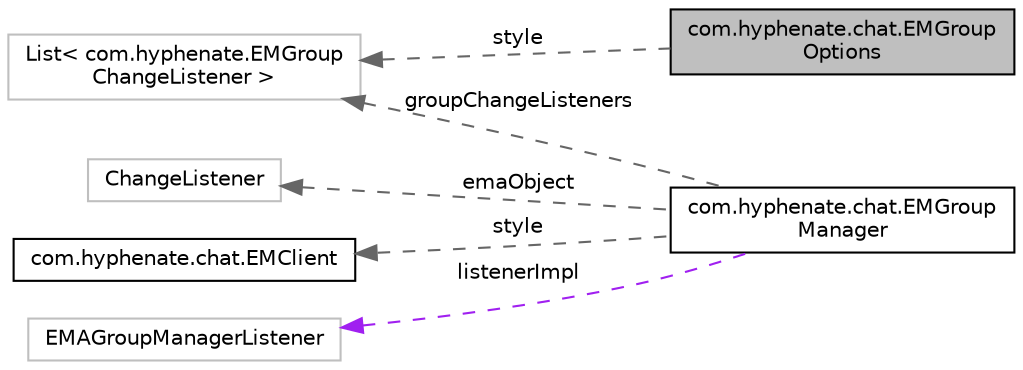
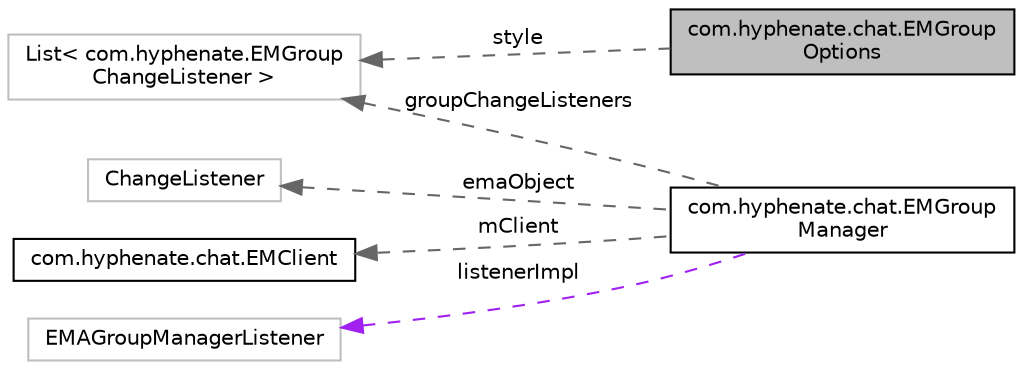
edge "com.hyphenate.chat.EMGroup Manager" -> "com.hyphenate.chat.EMClient": label " style" -> " mClient"
